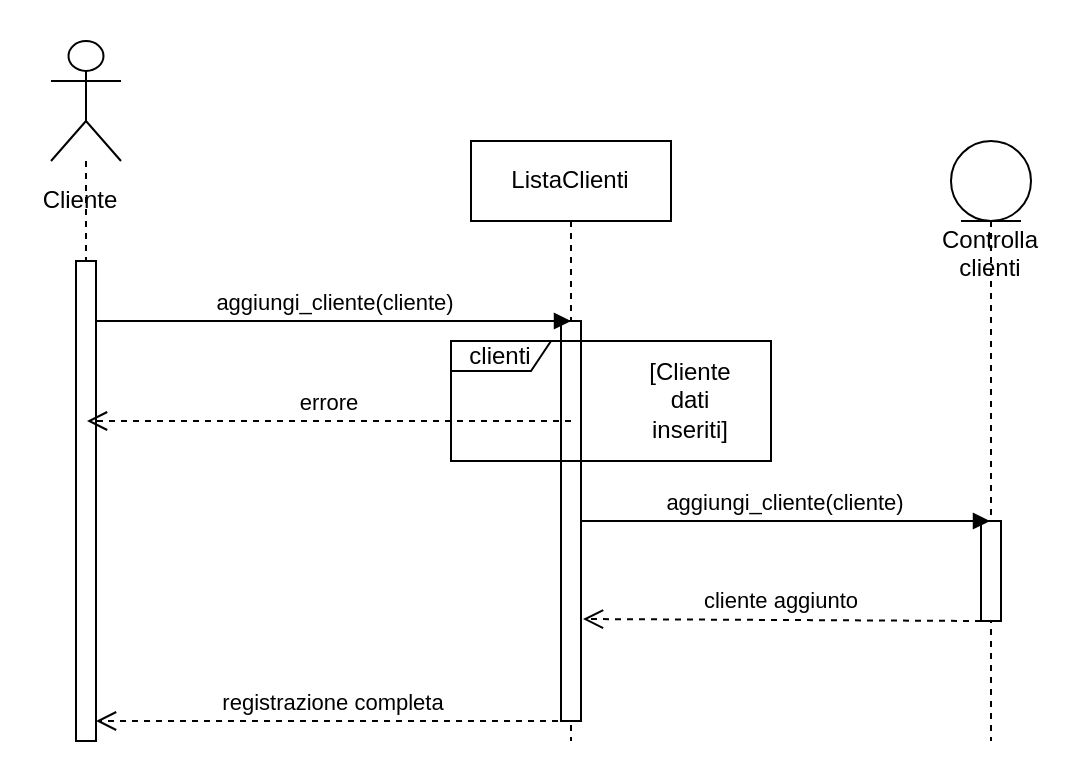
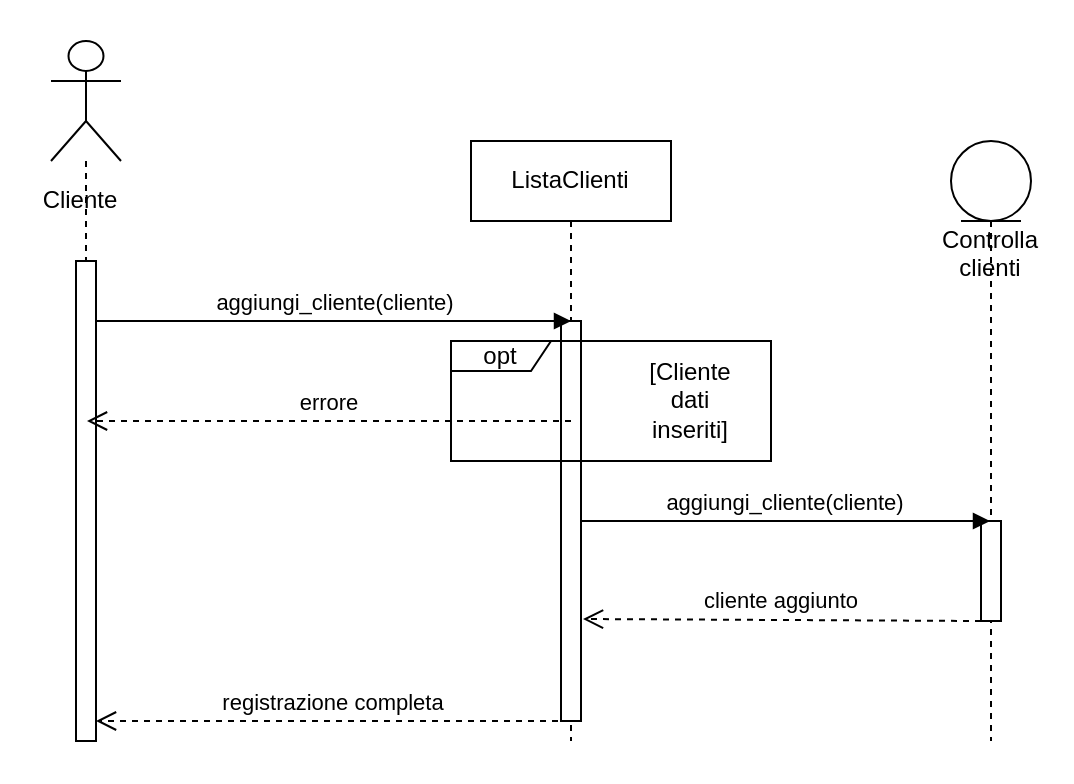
node "clienti": label "clienti" -> "opt"
